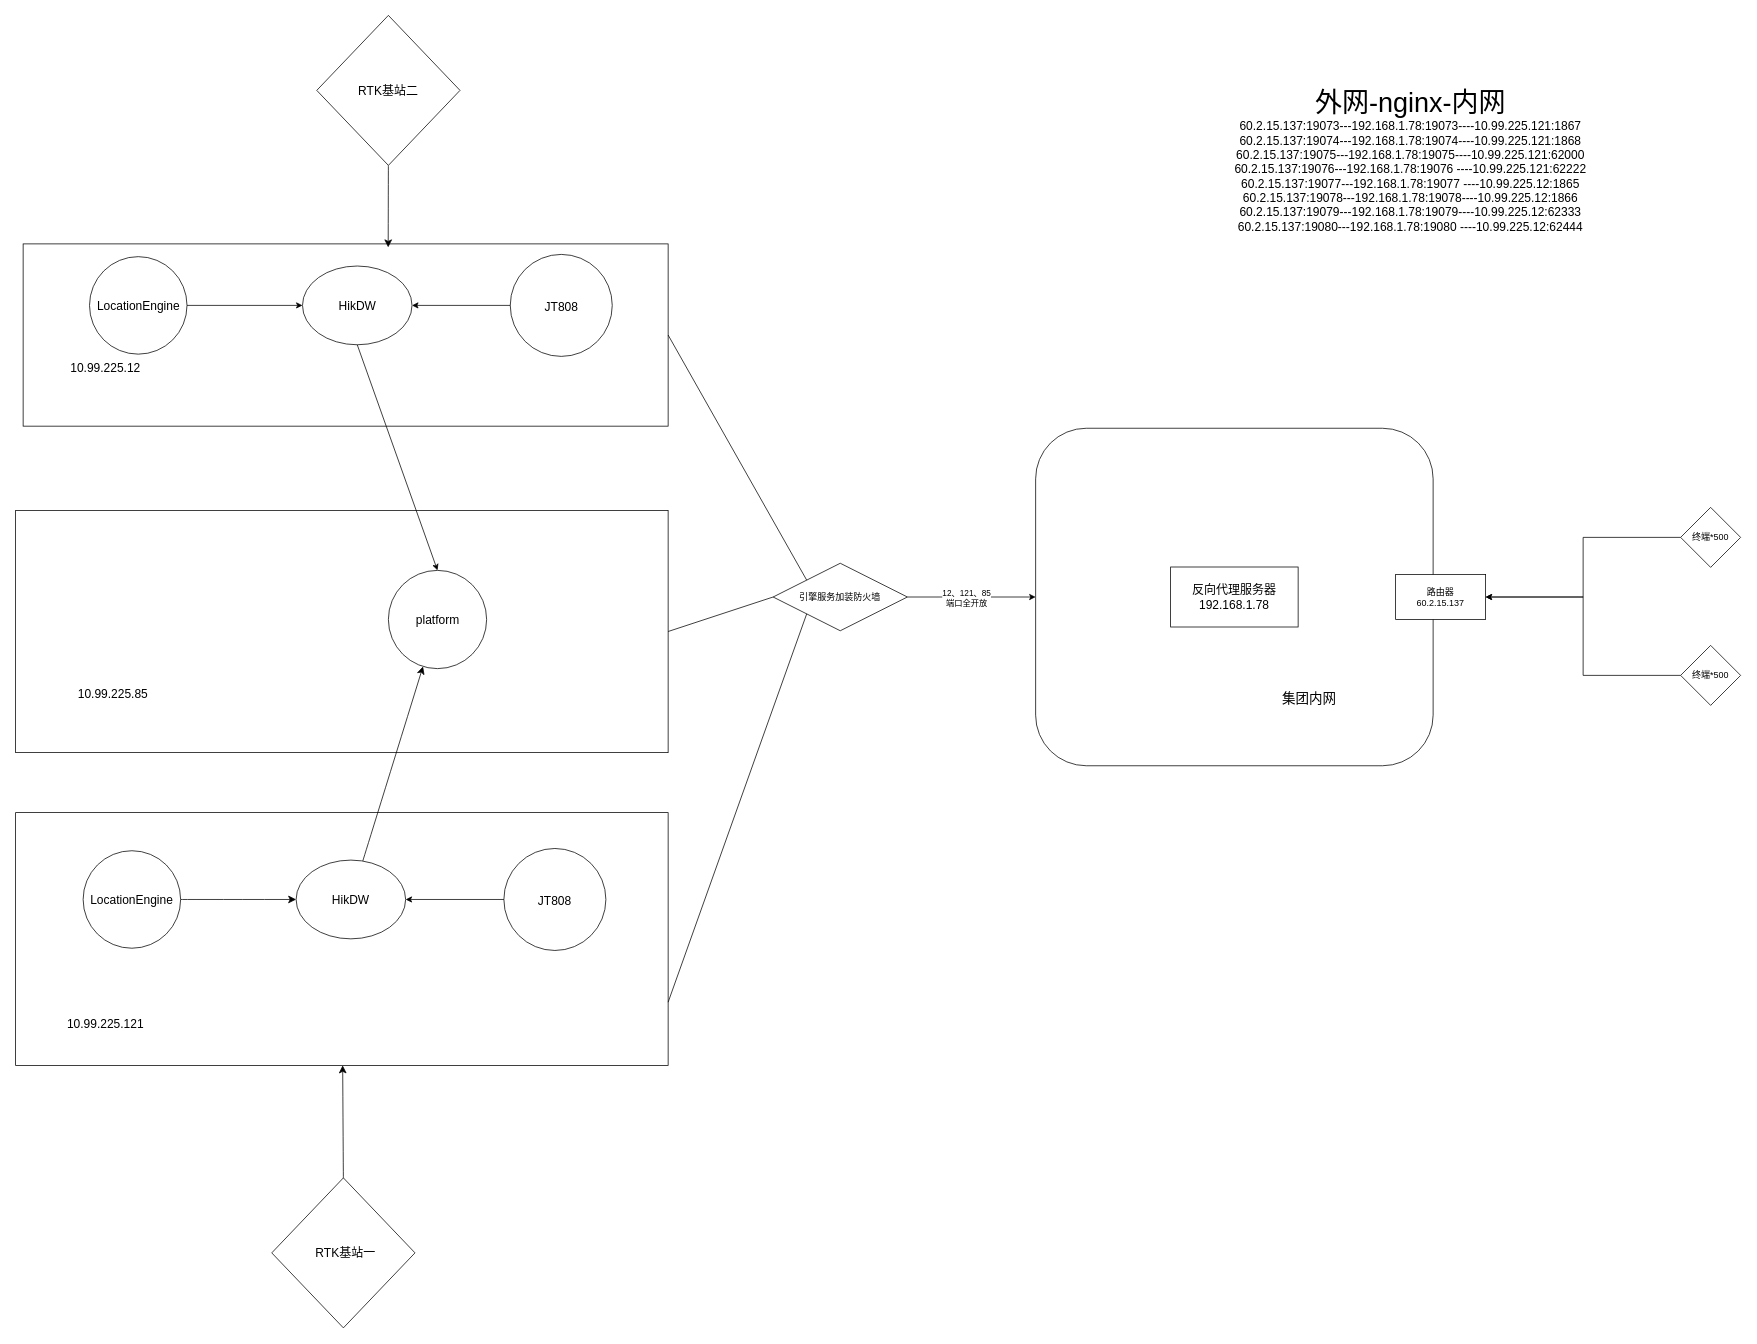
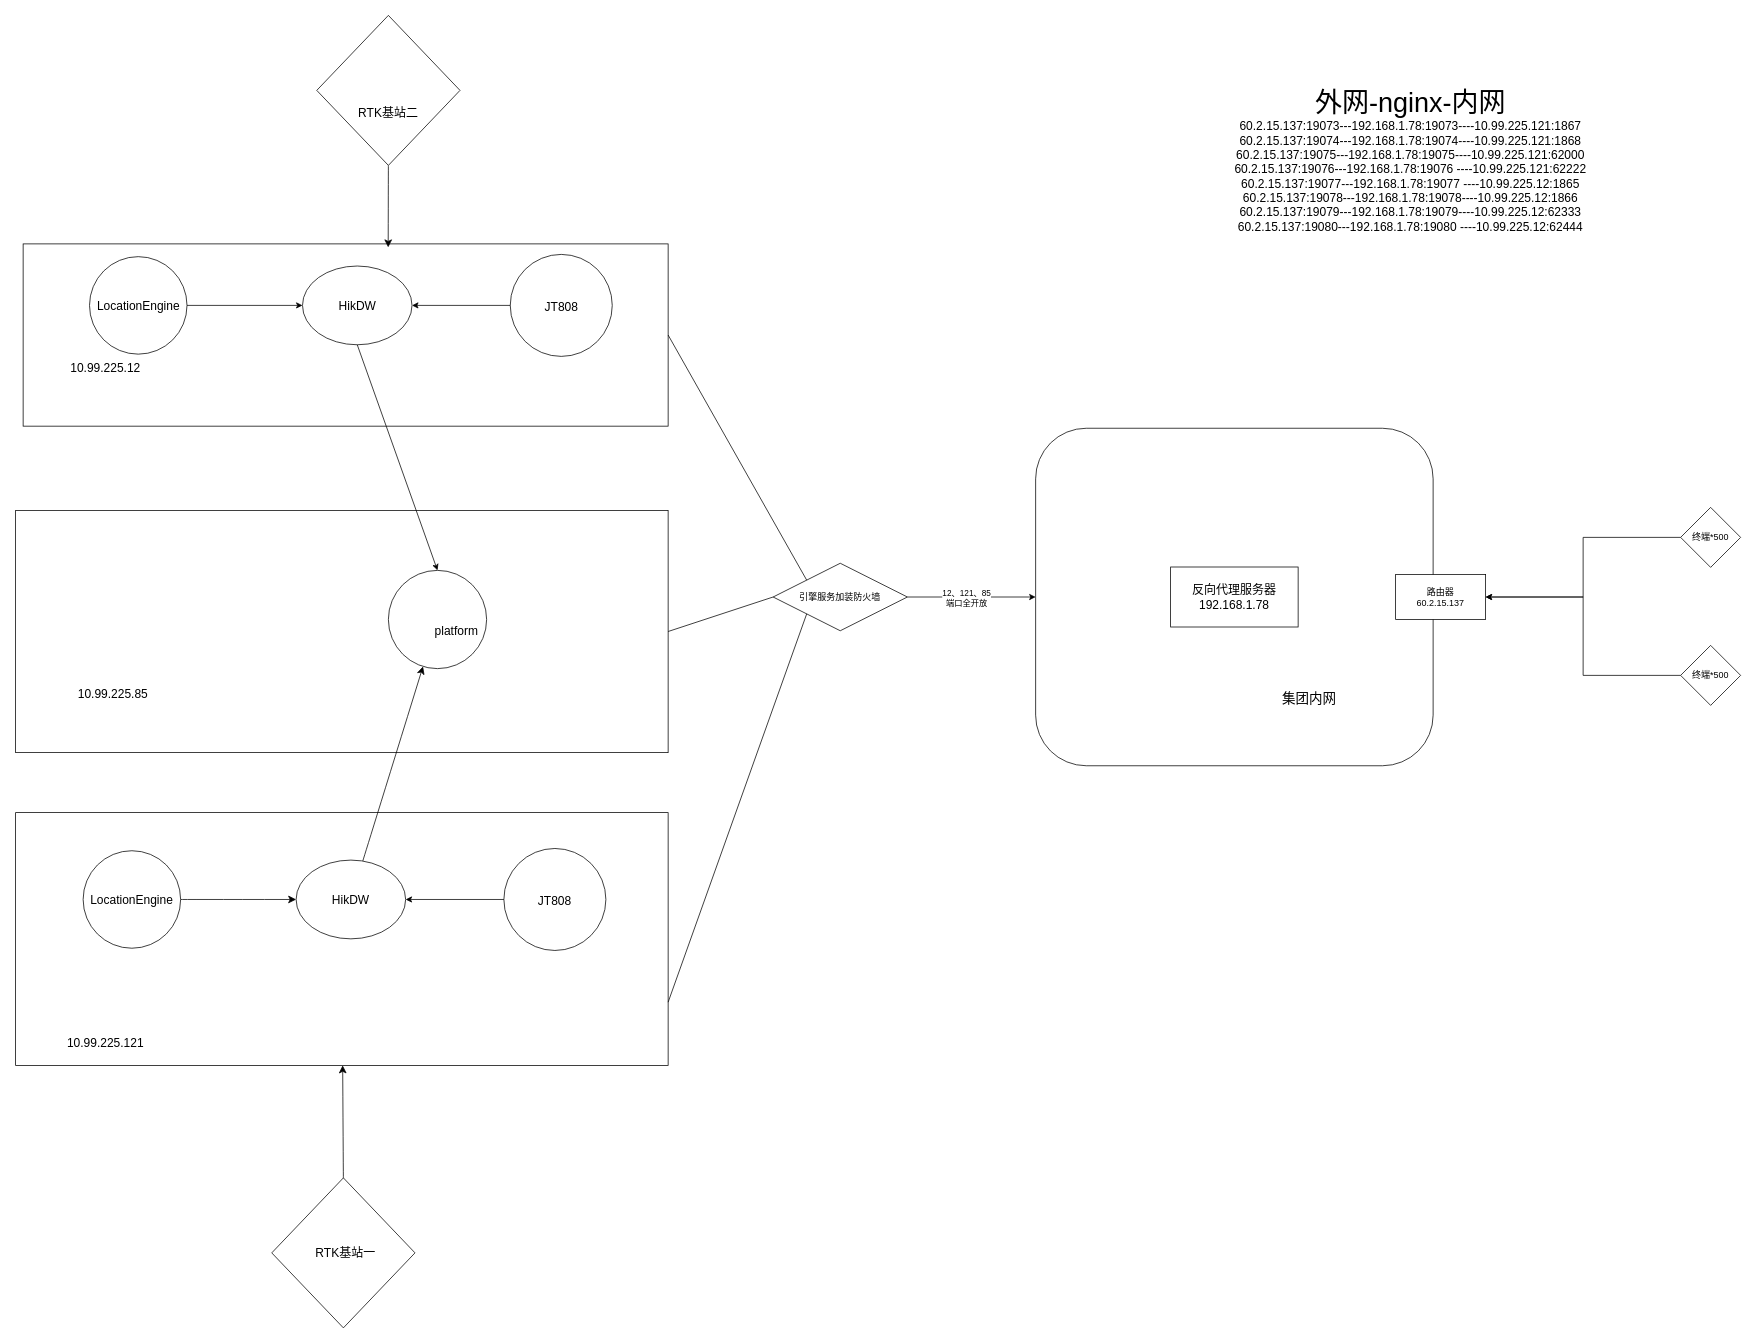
node "RTK基站二": moved (388, 90) -> (388, 113)
node "platform": moved (437, 620) -> (456, 631)
node "10.99.225.121": moved (105, 1024) -> (105, 1043)
